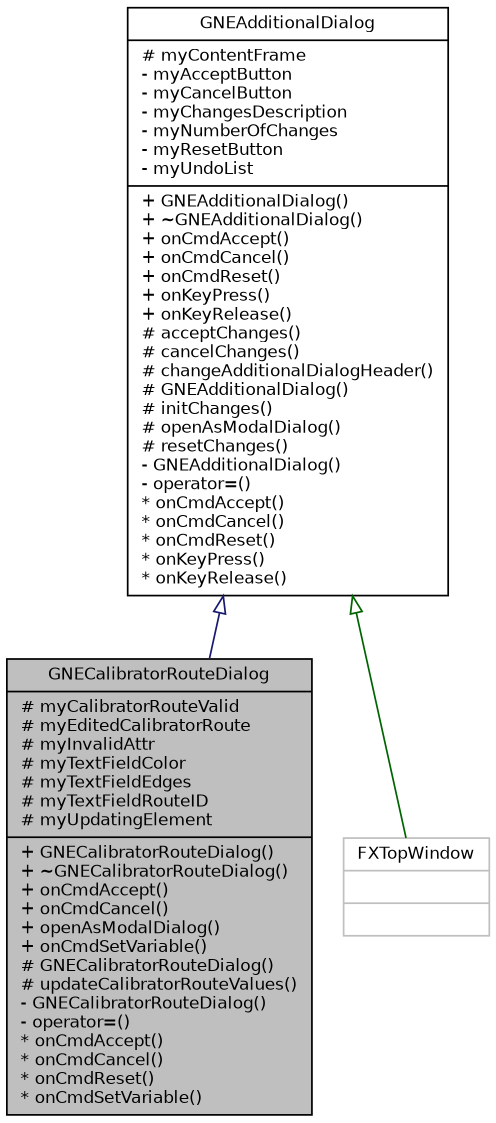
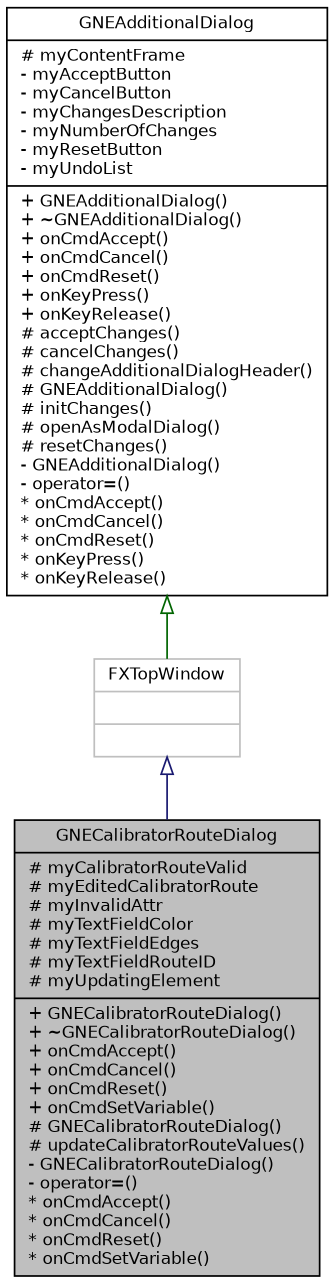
edge "GNECalibratorRouteDialog" -> "GNEAdditionalDialog": now "GNECalibratorRouteDialog" -> "FXTopWindow"
node "GNECalibratorRouteDialog": text "+ openAsModalDialog()" -> "+ onCmdReset()"
